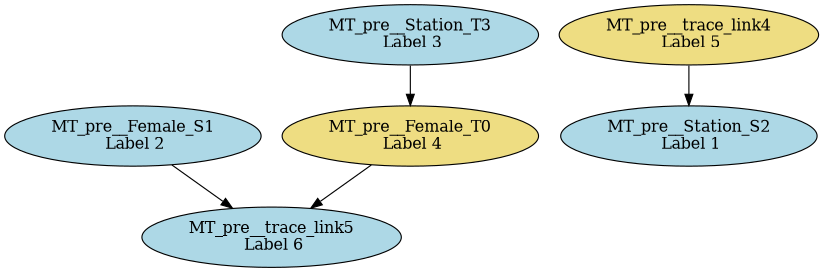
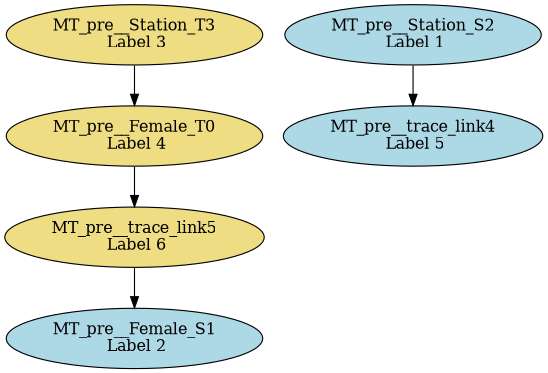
node "MT_pre__Station_T3 Label 3": fillcolor lightblue -> lightgoldenrod
node "MT_pre__trace_link4 Label 5": fillcolor lightgoldenrod -> lightblue
edge "MT_pre__trace_link4 Label 5" -> "MT_pre__Station_S2 Label 1": reversed
edge "MT_pre__Female_S1 Label 2" -> "MT_pre__trace_link5 Label 6": reversed
node "MT_pre__trace_link5 Label 6": fillcolor lightblue -> lightgoldenrod
